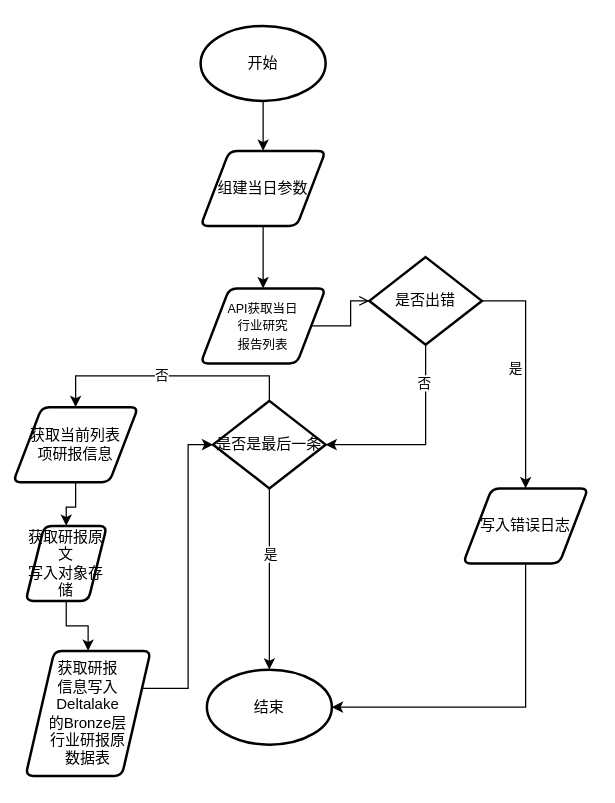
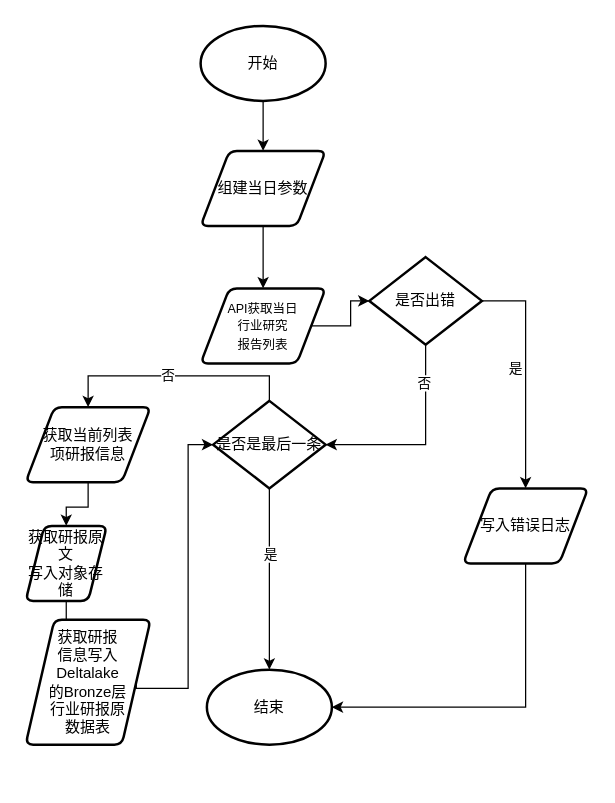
edge "API获取当日 行业研究 报告列表" -> "是否出错": arrowhead open -> classic
node "获取当前列表 项研报信息": moved (76, 444) -> (88, 444)
node "获取研报 信息写入Deltalake 的Bronze层 行业研报原 数据表": moved (88, 713) -> (88, 682)
